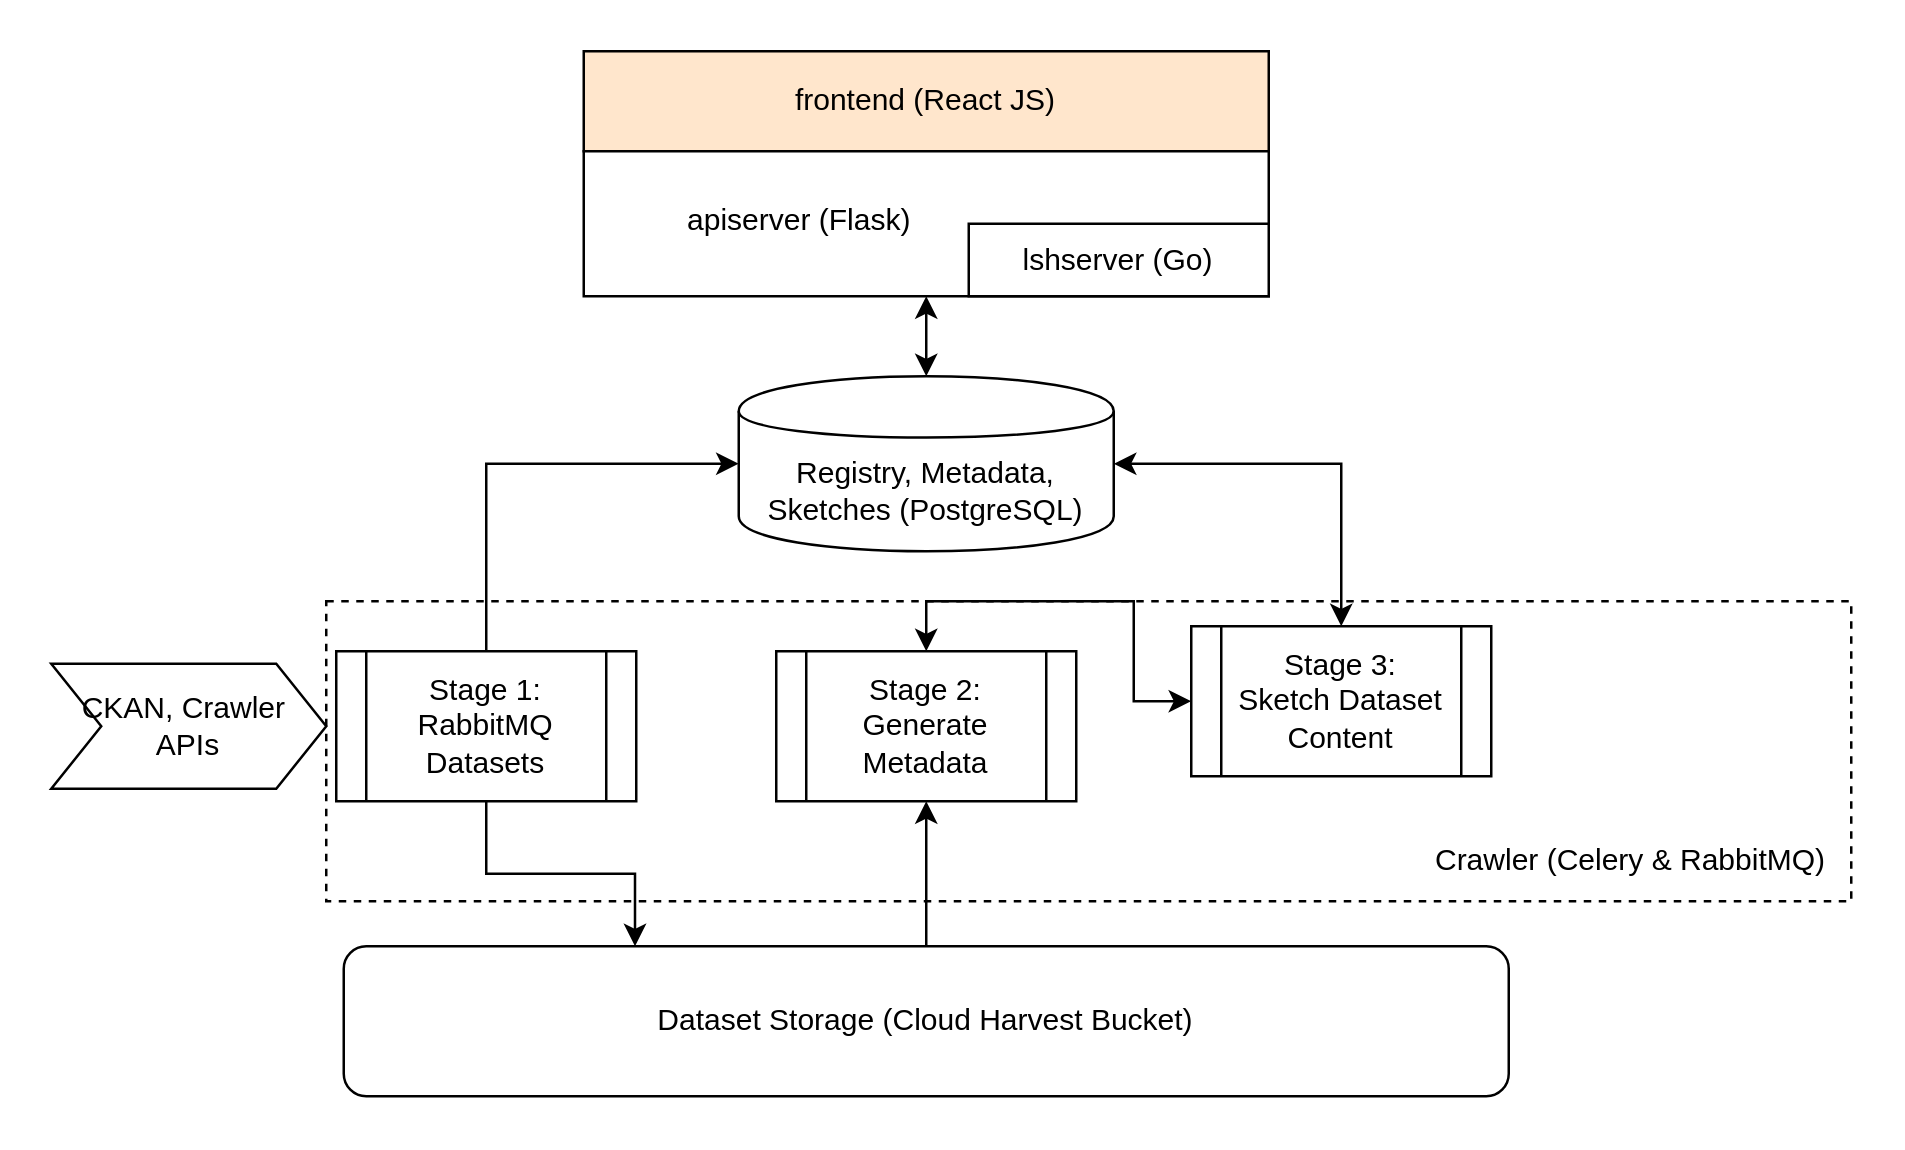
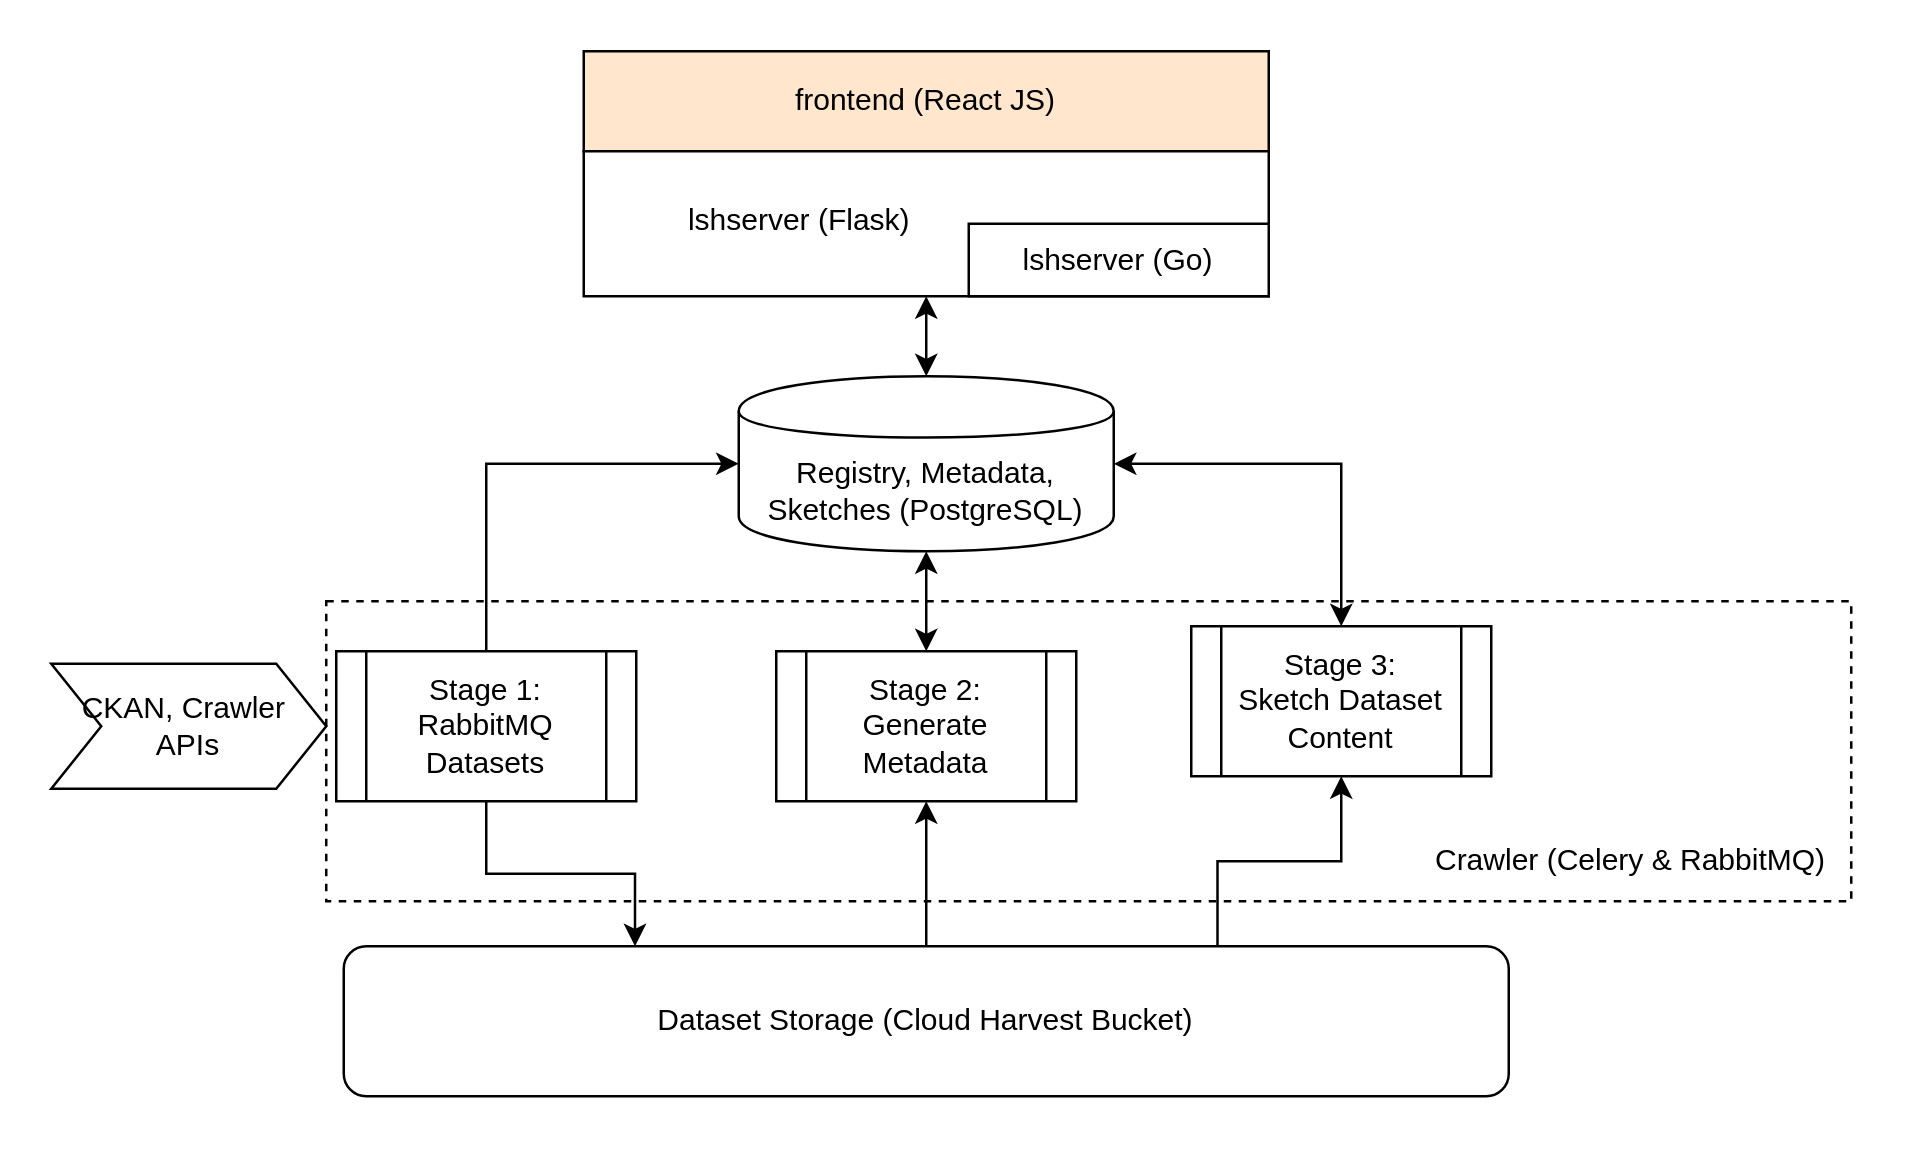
node "apiserver (Flask)": label "apiserver (Flask)" -> "lshserver (Flask)"
edge "Stage 3: Sketch Dataset Content" -- "Stage 2: Generate Metadata": now "Registry, Metadata, Sketches (PostgreSQL)" -- "Stage 2: Generate Metadata"
edge "Dataset Storage (Cloud Harvest Bucket)" -> "Stage 3: Sketch Dataset Content": added
